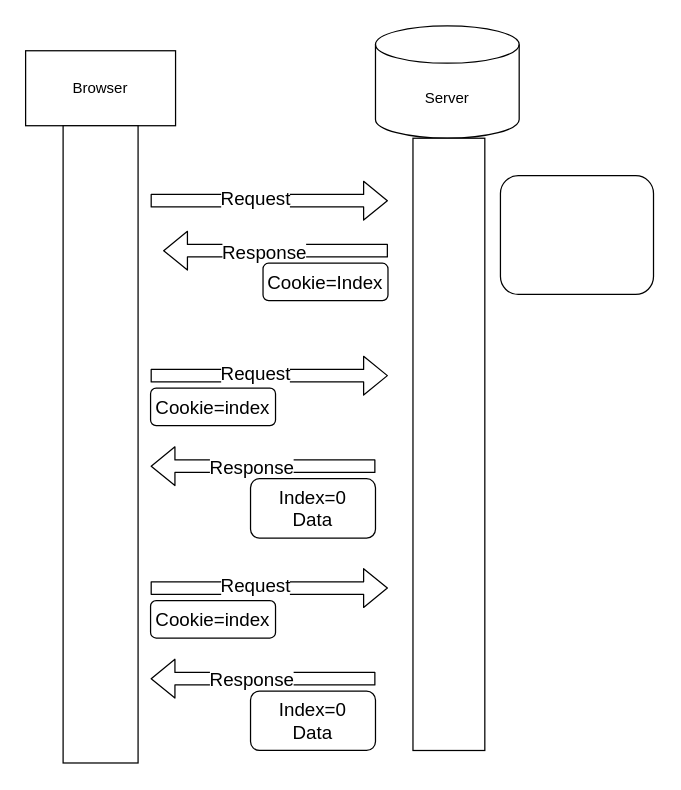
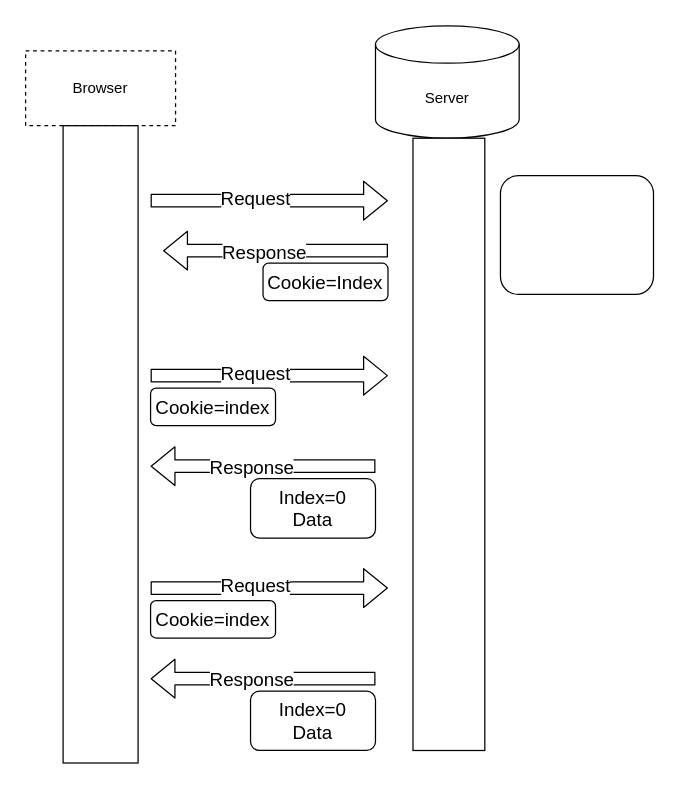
node "Browser": style solid -> dashed
